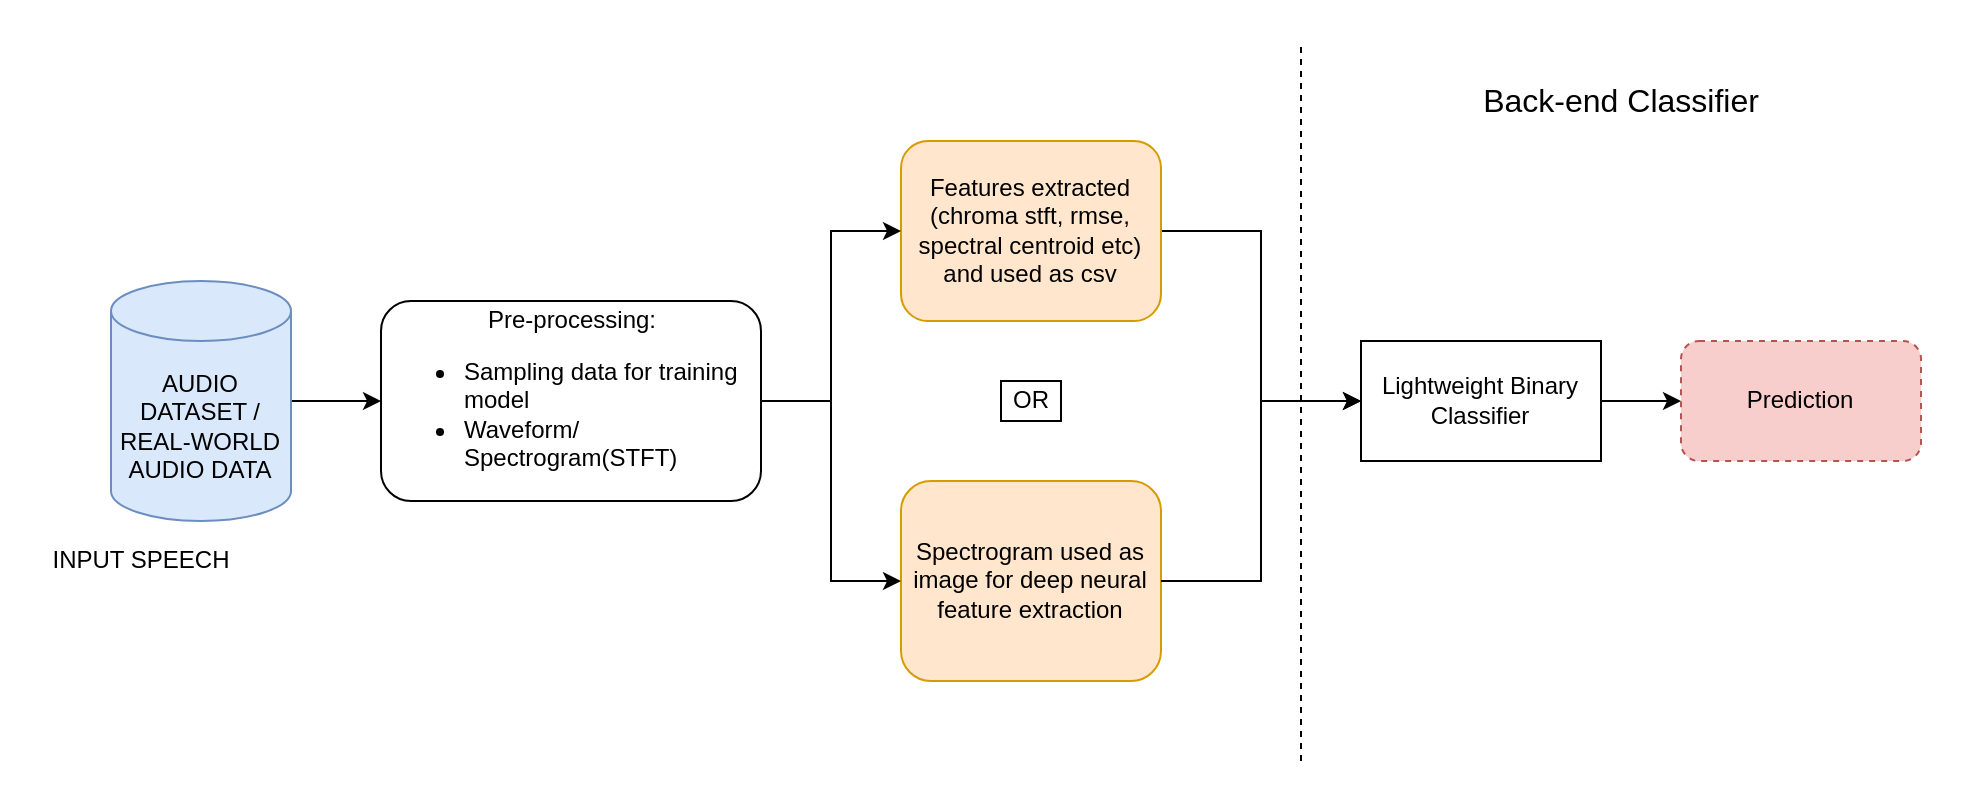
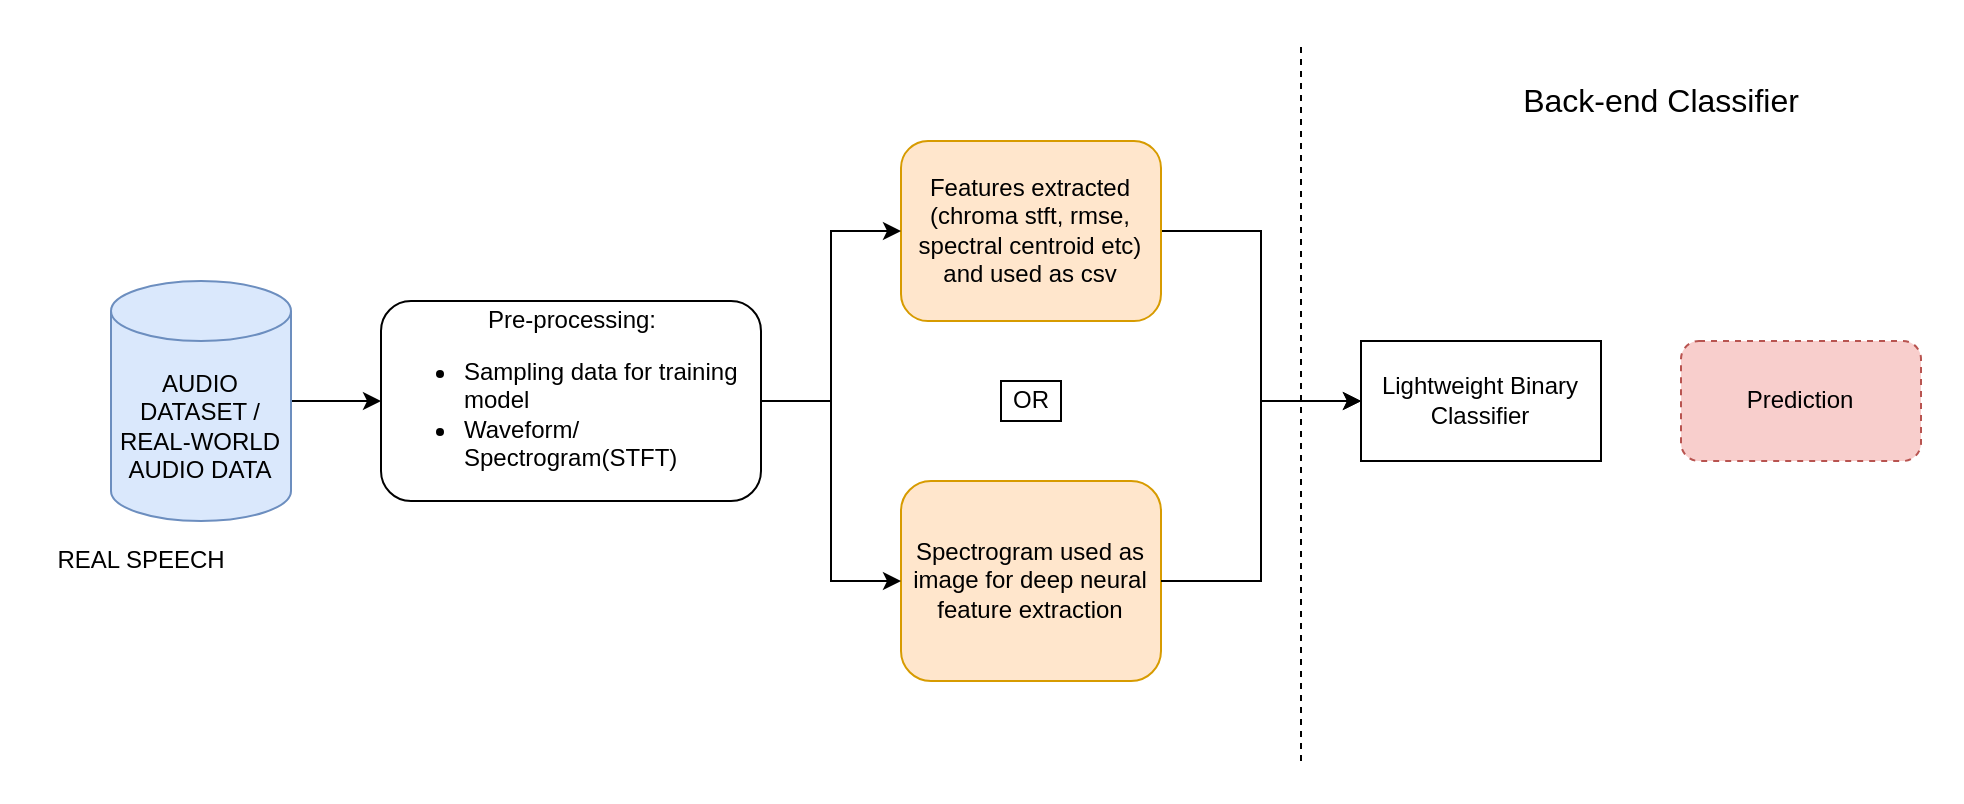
node "Back-end Classifier": moved (1621, 101) -> (1661, 101)
edge "Lightweight Binary Classifier" -> "Prediction": removed
node "INPUT SPEECH": label "INPUT SPEECH" -> "REAL SPEECH"
